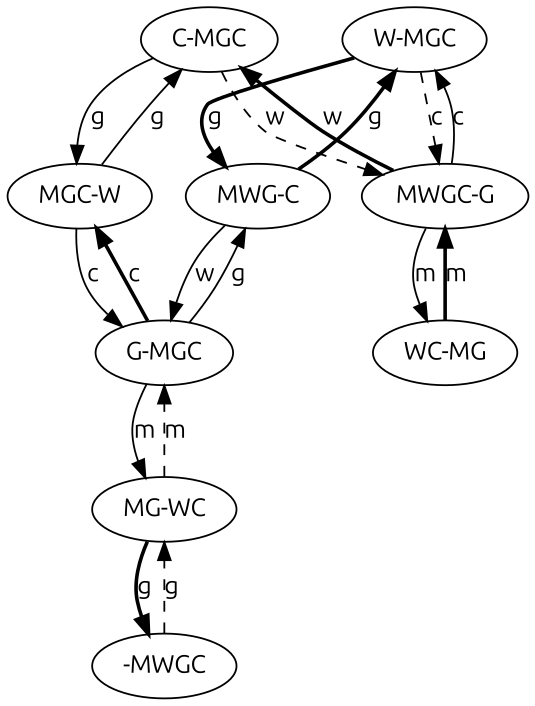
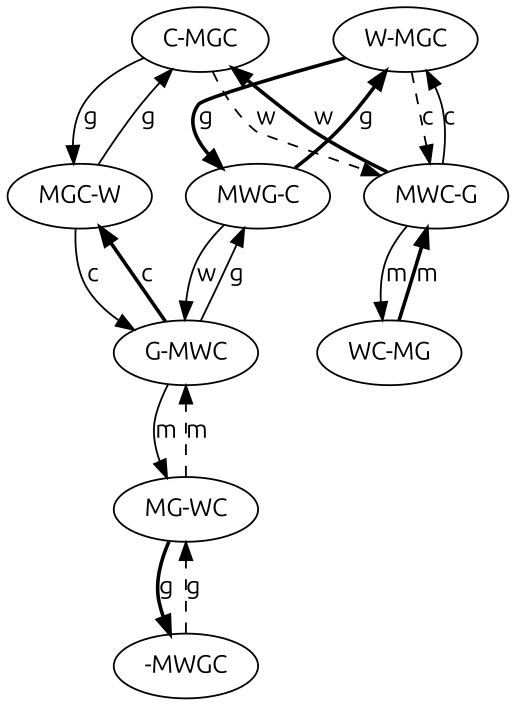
node "MWGC-G": label "MWGC-G" -> "MWC-G"
node "G-MGC": label "G-MGC" -> "G-MWC"
